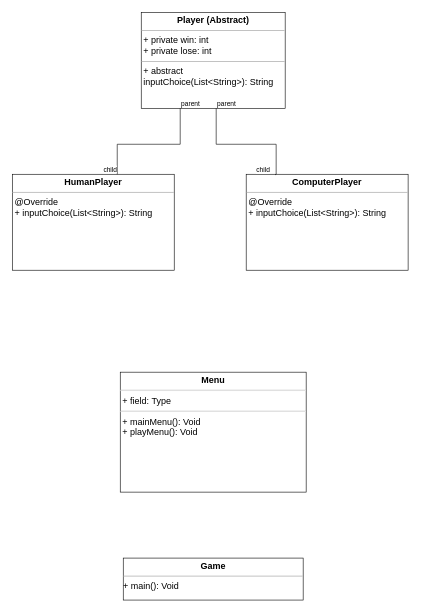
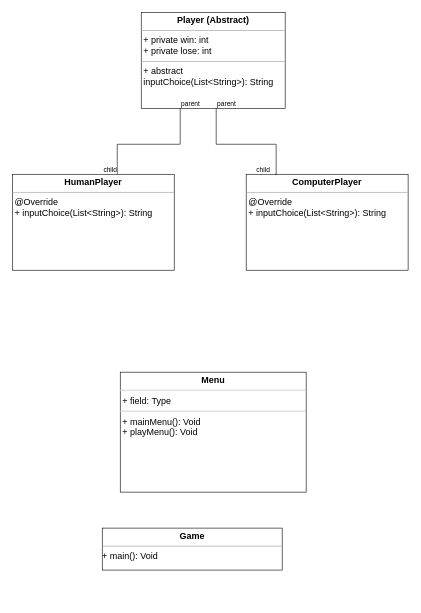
node "Game + main(): Void": moved (213, 579) -> (192, 549)
